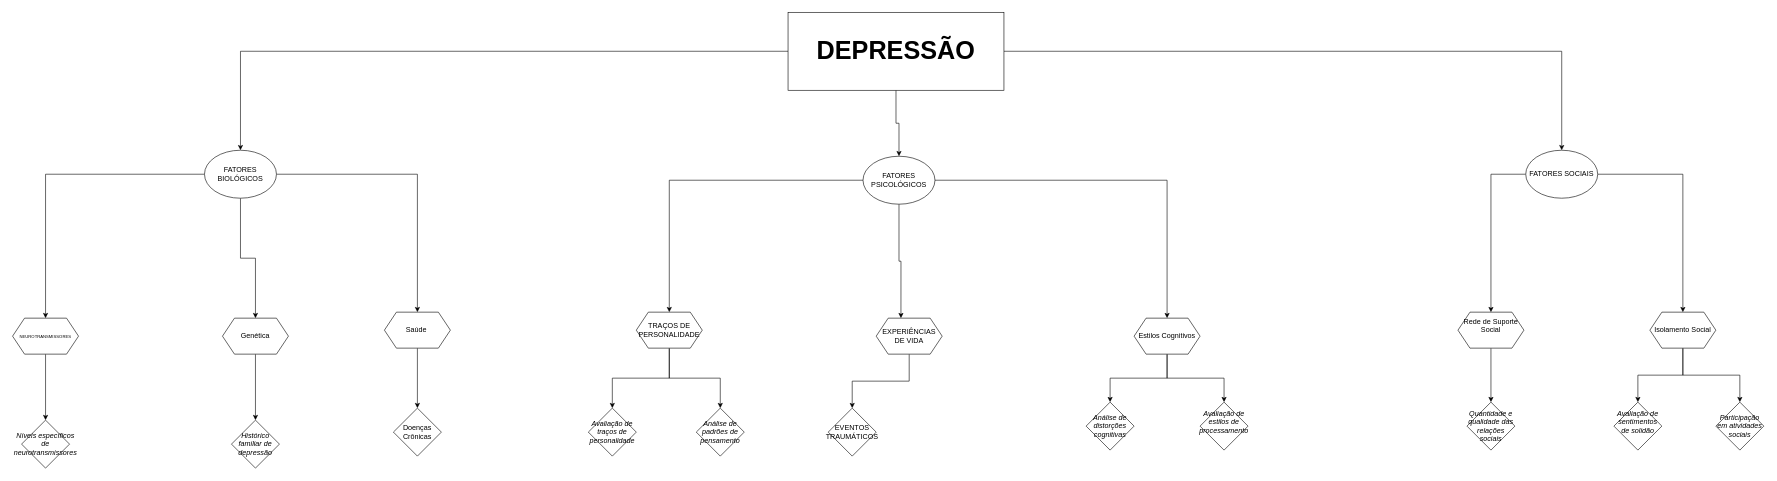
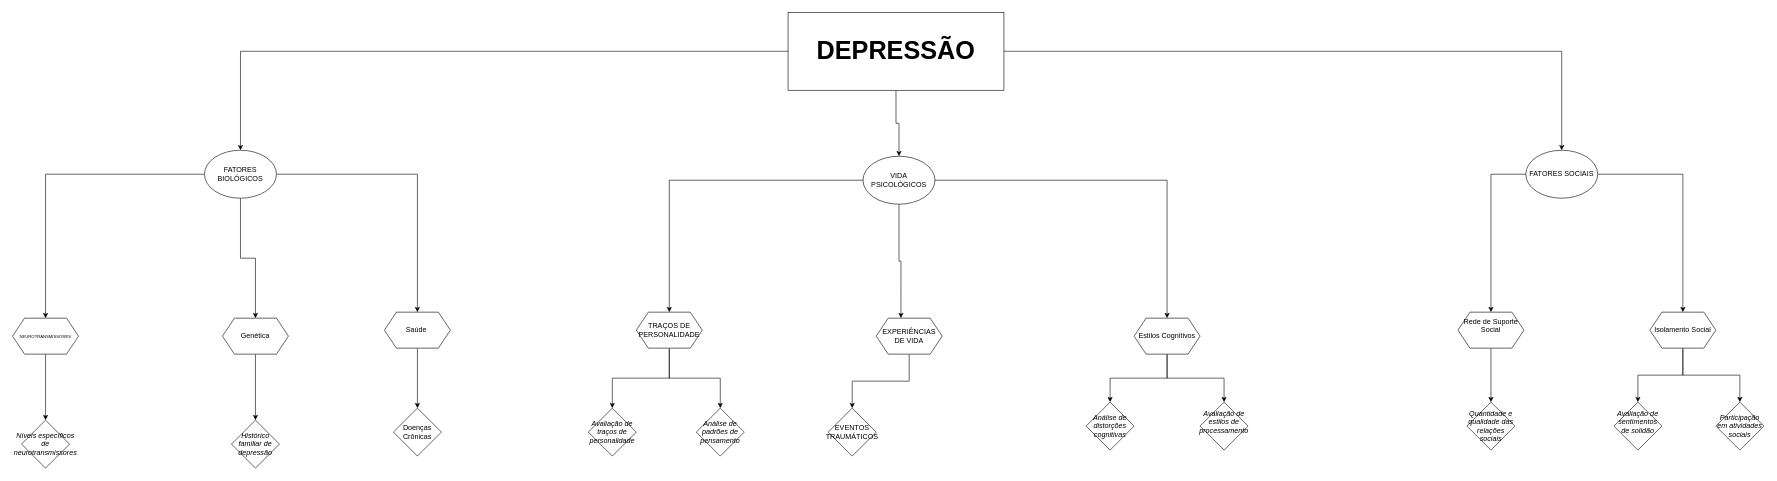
node "FATORES PSICOLÓGICOS": label "FATORES PSICOLÓGICOS" -> "VIDA PSICOLÓGICOS"
